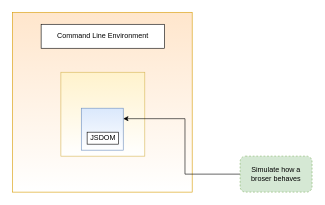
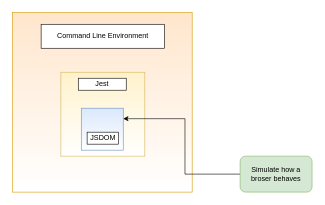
node "Jest": added
node "Simulate how a broser behaves": style dashed -> solid
